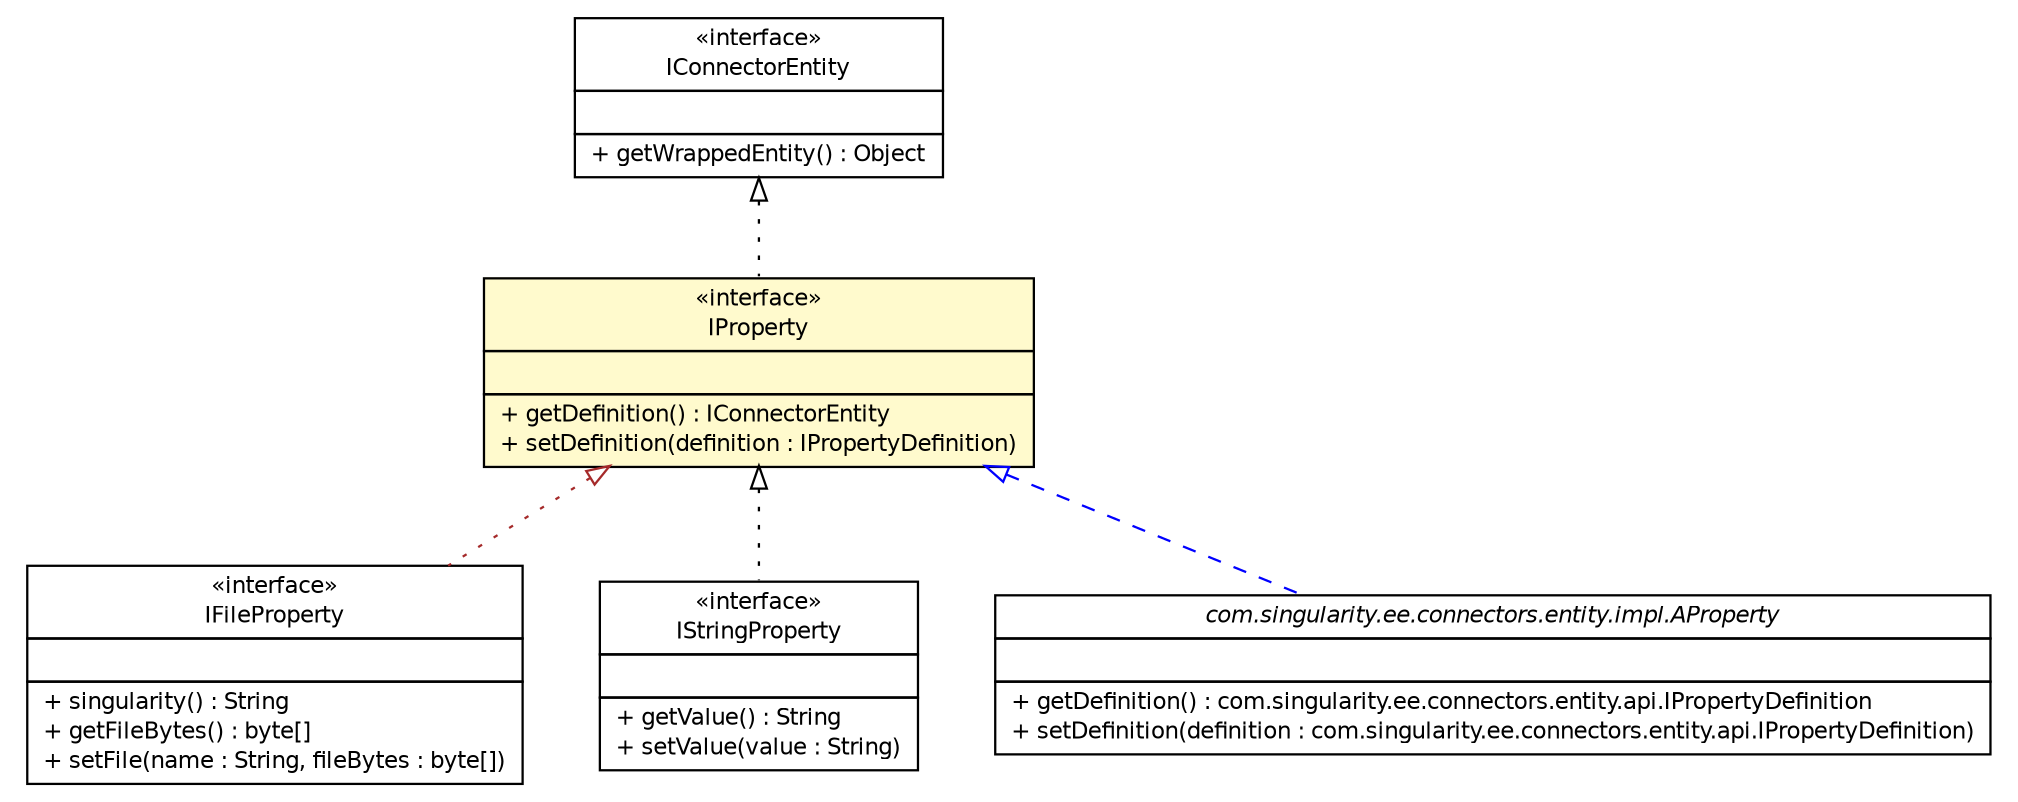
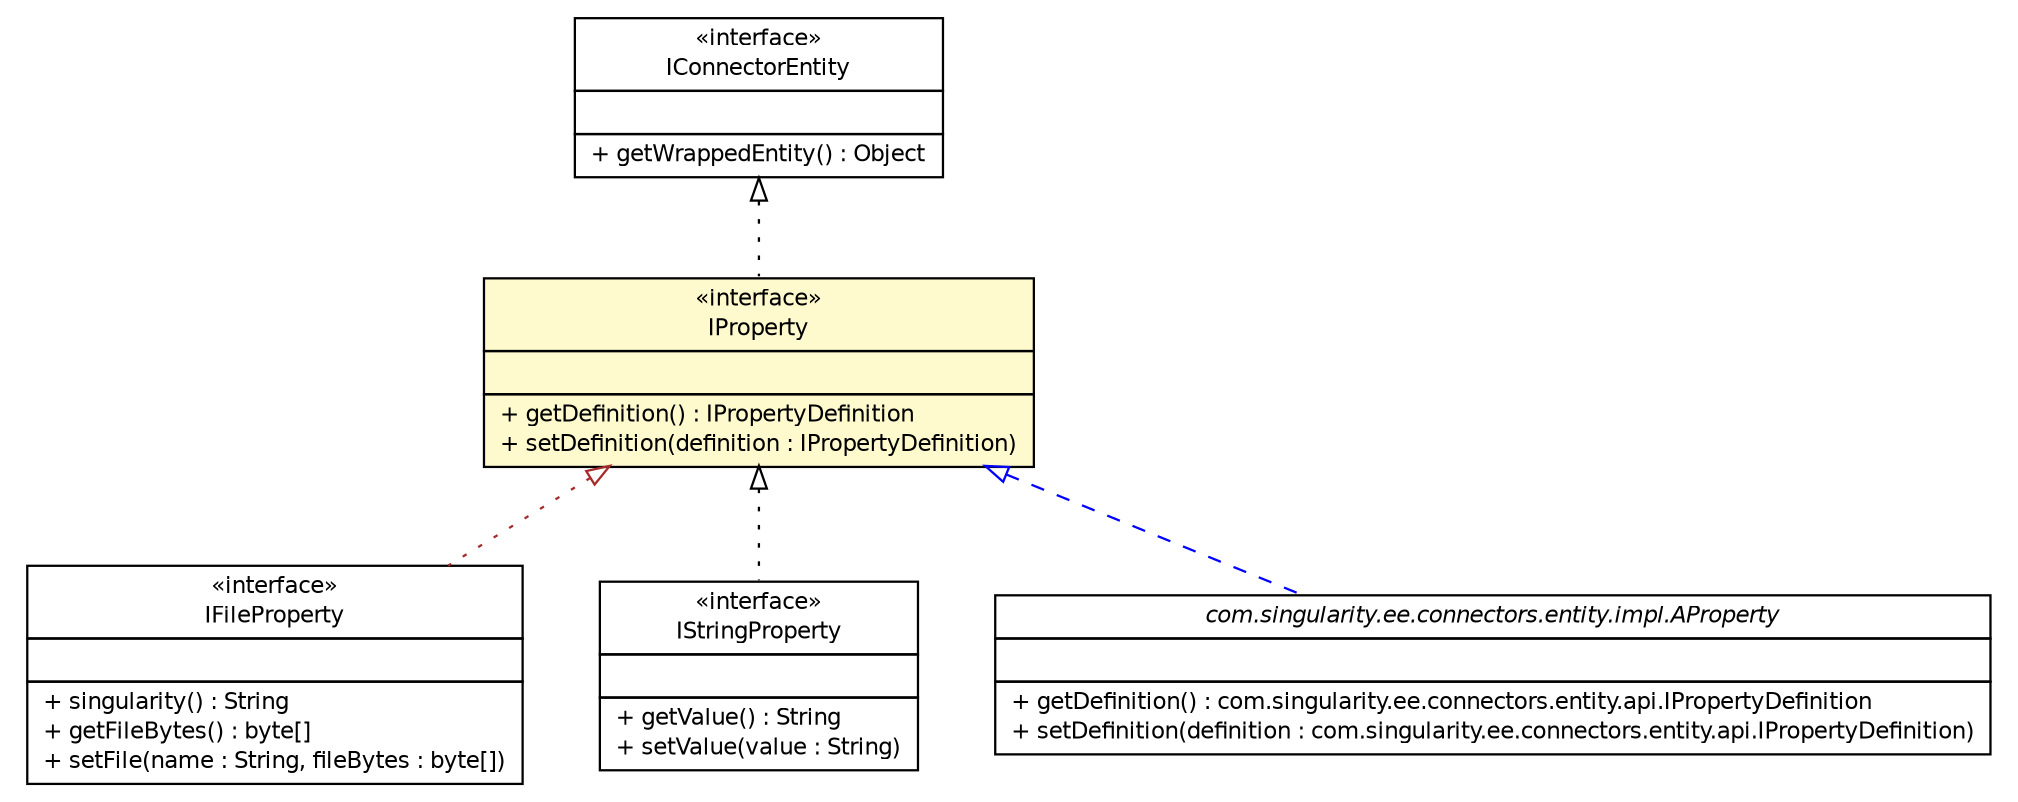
node "IProperty": text "+ getDefinition() : IConnectorEntity" -> "+ getDefinition() : IPropertyDefinition"
